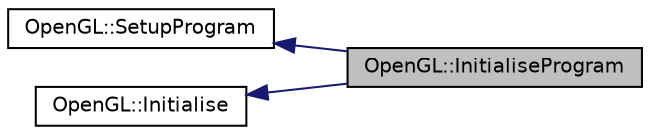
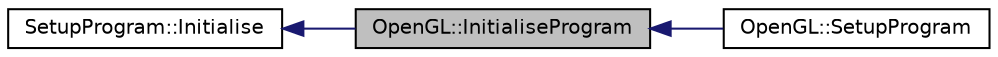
edge "OpenGL::InitialiseProgram" -> "OpenGL::SetupProgram": reversed
node "OpenGL::Initialise": label "OpenGL::Initialise" -> "SetupProgram::Initialise"
